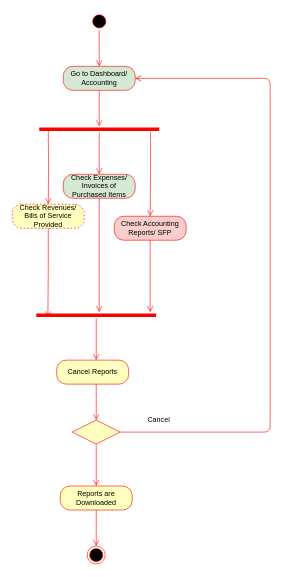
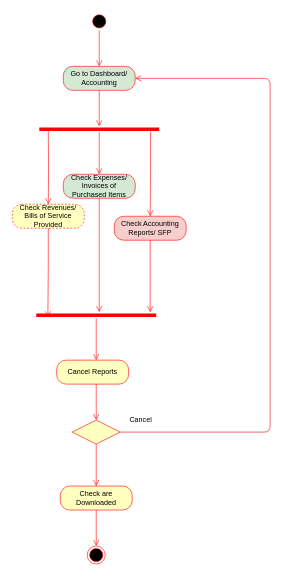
node "Cancel": moved (159, 420) -> (141, 420)
node "Reports are Downloaded": label "Reports are Downloaded" -> "Check are Downloaded"
